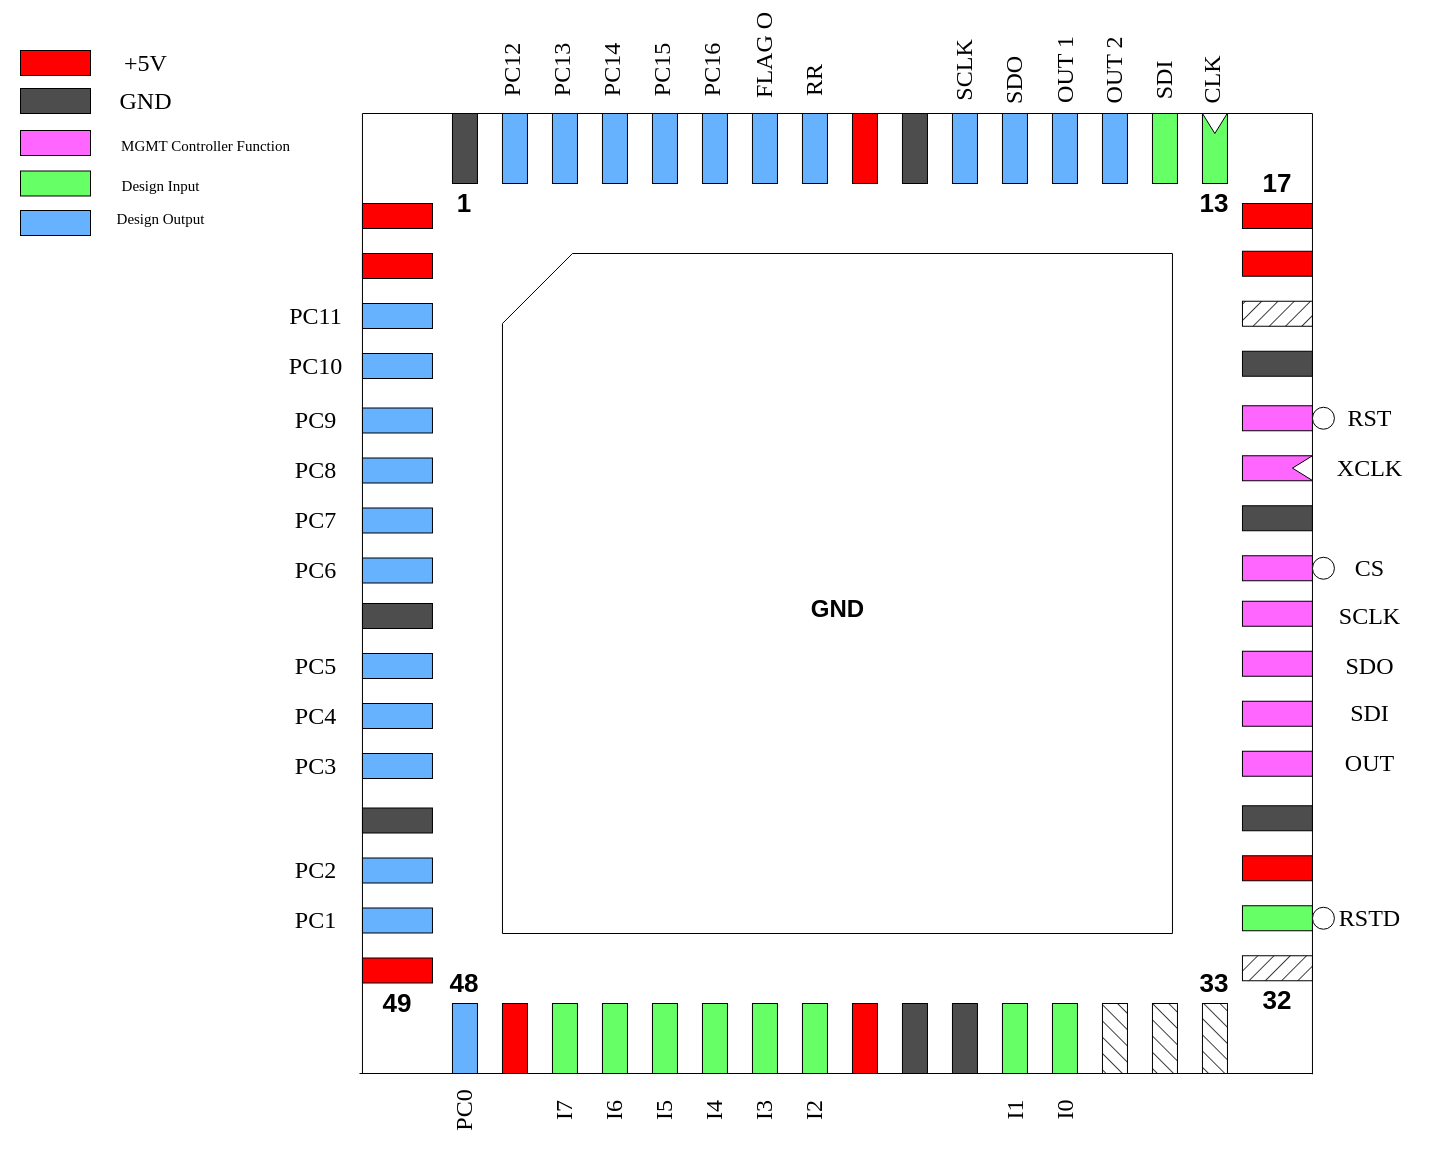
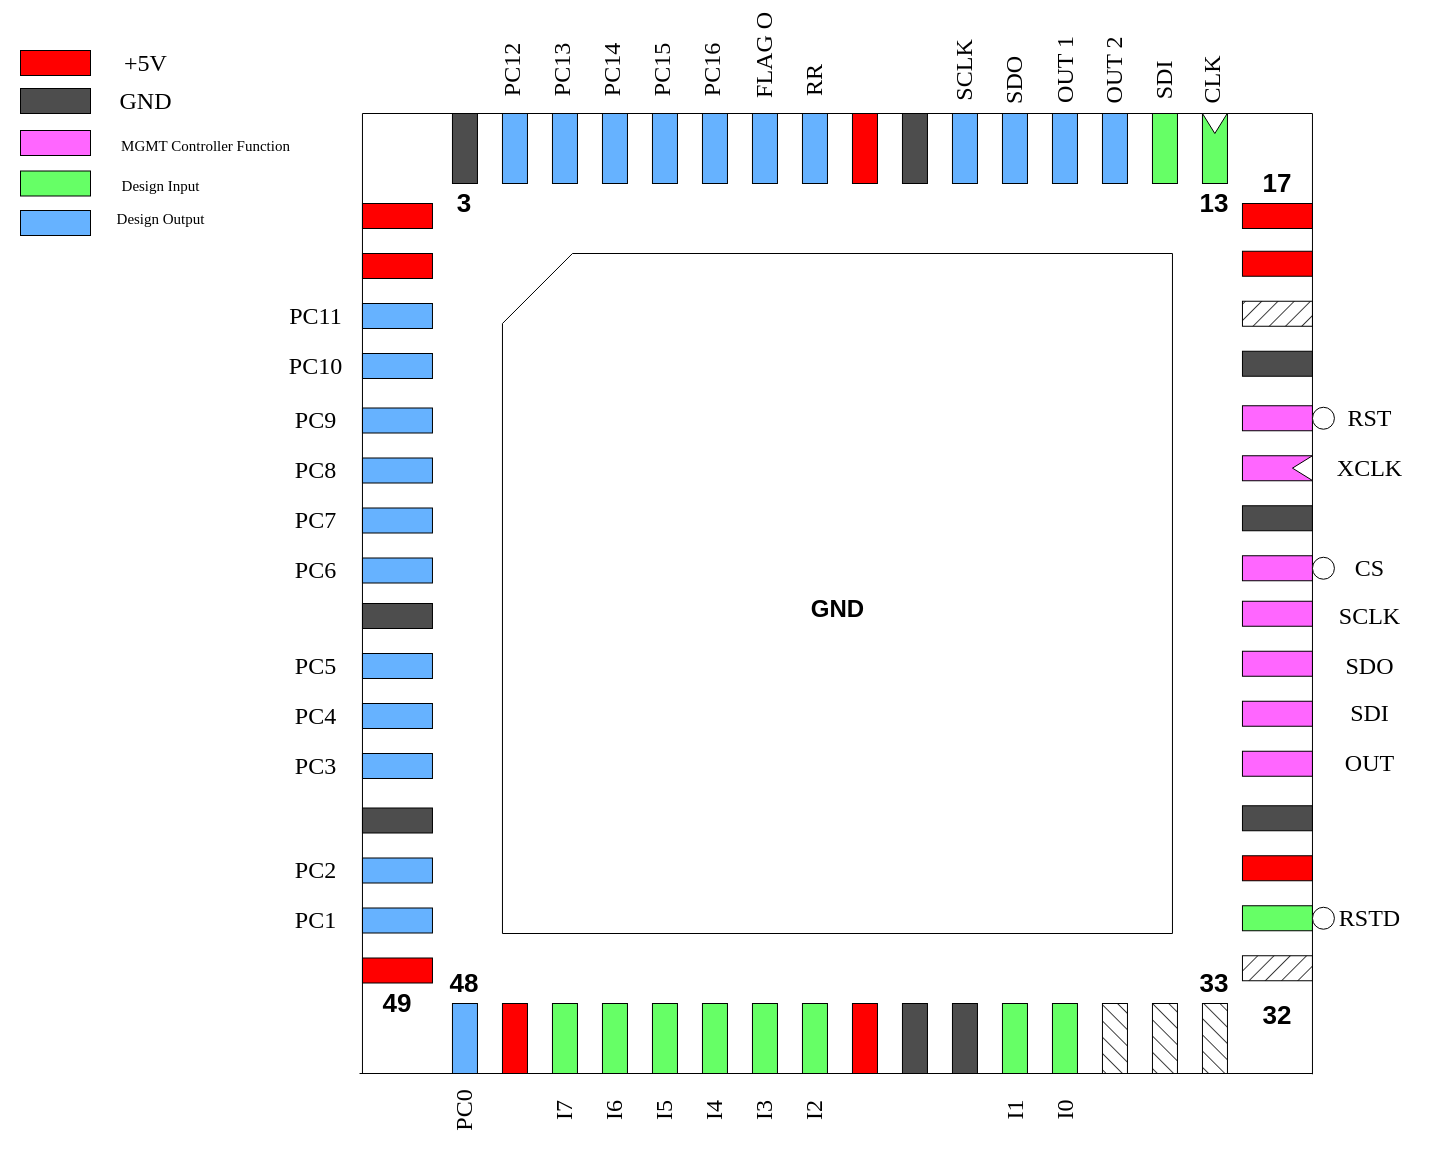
node "1": label "1" -> "3"
node "32": moved (1277, 1001) -> (1277, 1016)
